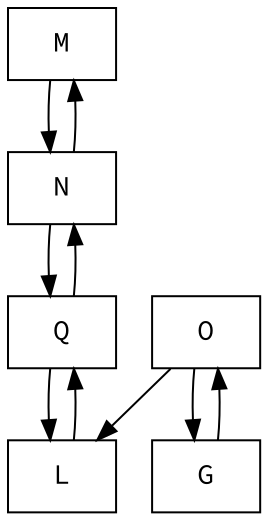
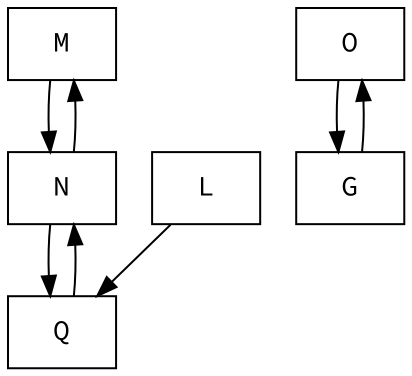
edge "Q" -> "L": removed
edge "O" -> "L": removed
